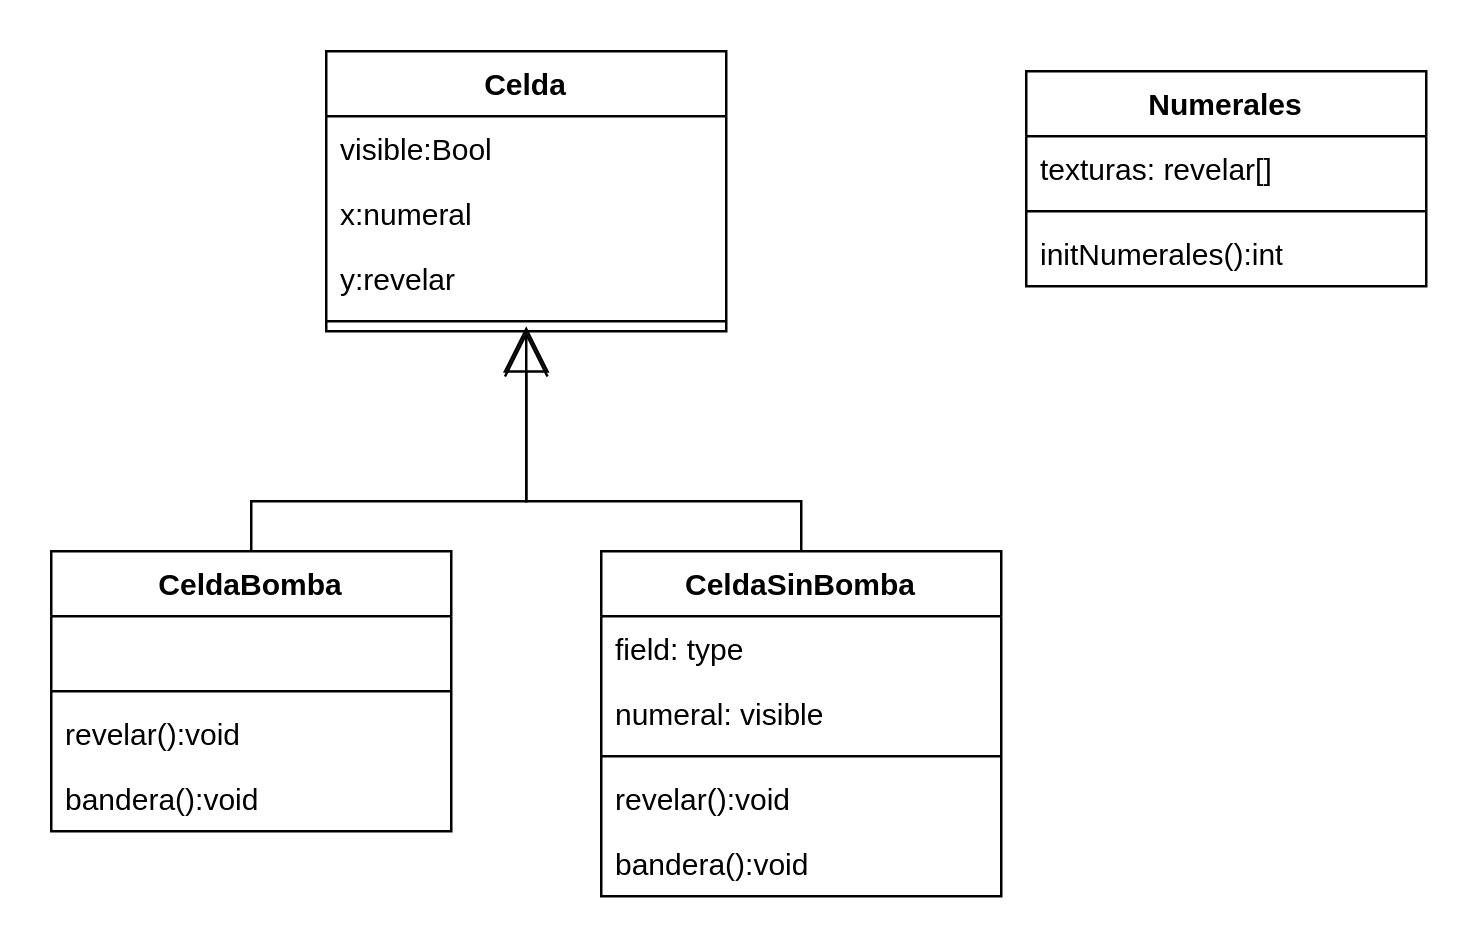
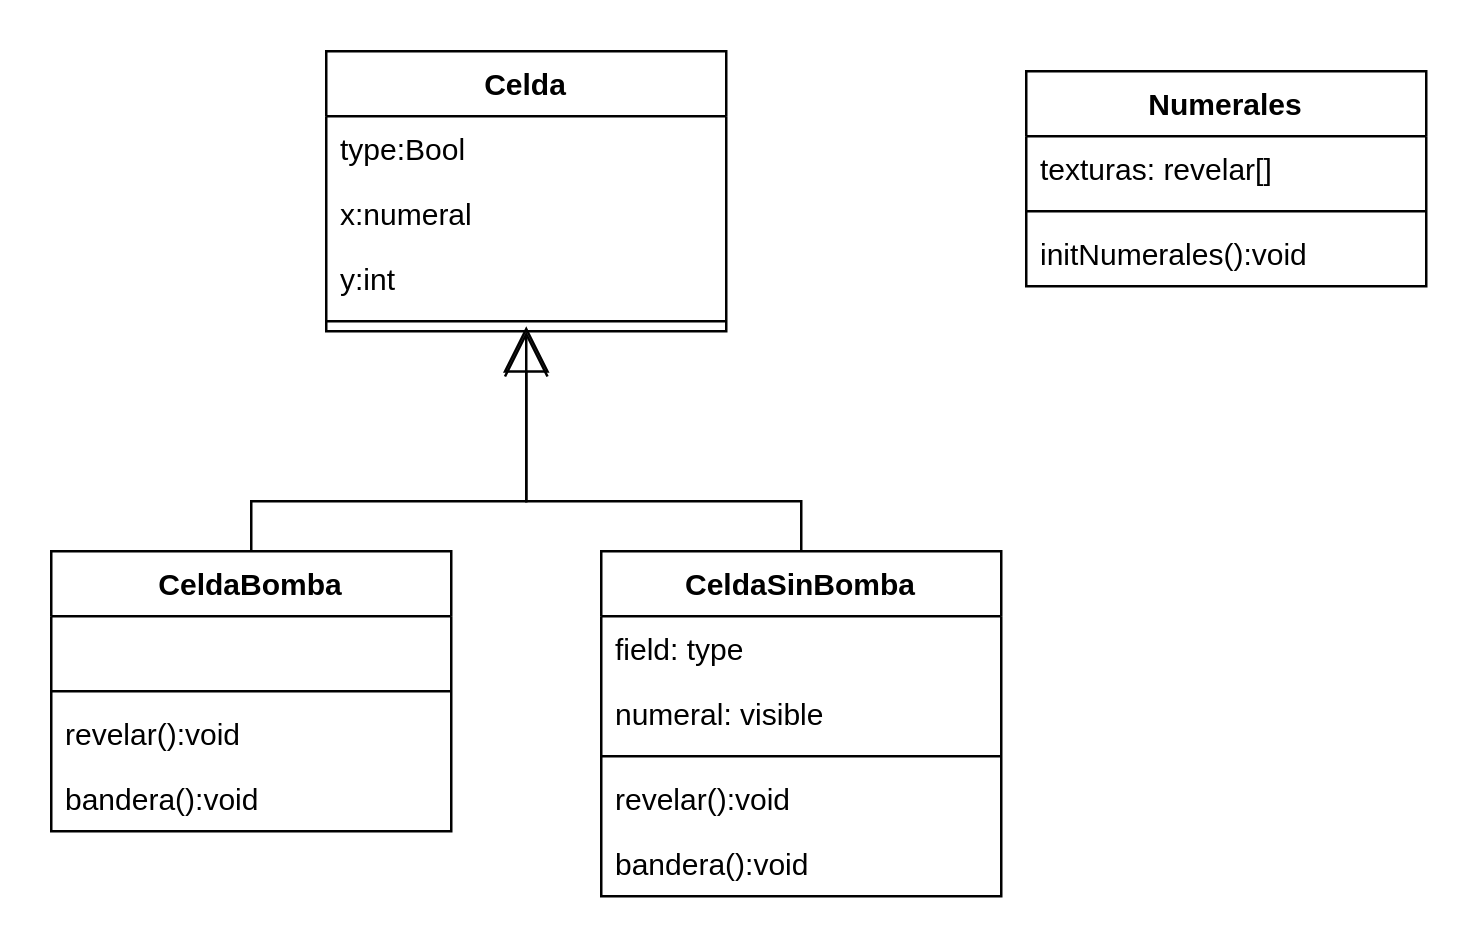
node "visible:Bool": label "visible:Bool" -> "type:Bool"
node "initNumerales():int": label "initNumerales():int" -> "initNumerales():void"
node "y:revelar": label "y:revelar" -> "y:int"
